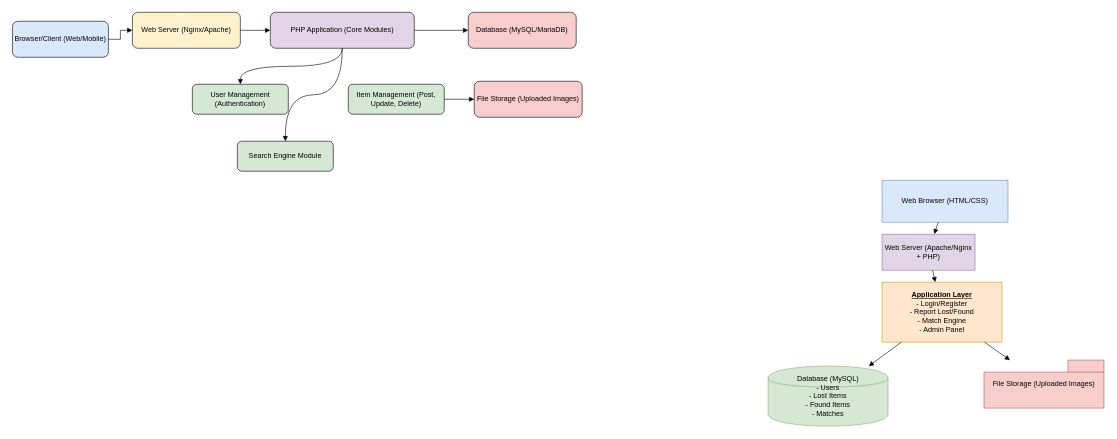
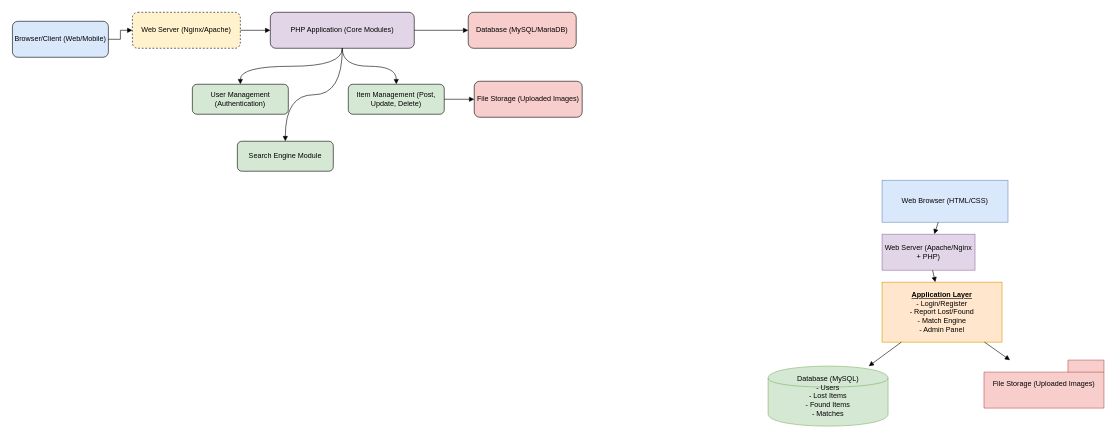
node "Web Server (Nginx/Apache)": style solid -> dashed
edge "PHP Application (Core Modules)" -> "Item Management (Post, Update, Delete)": added
